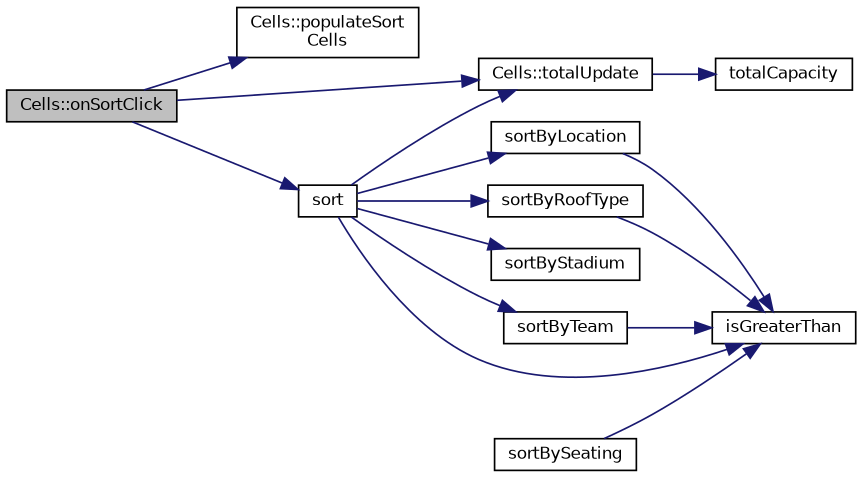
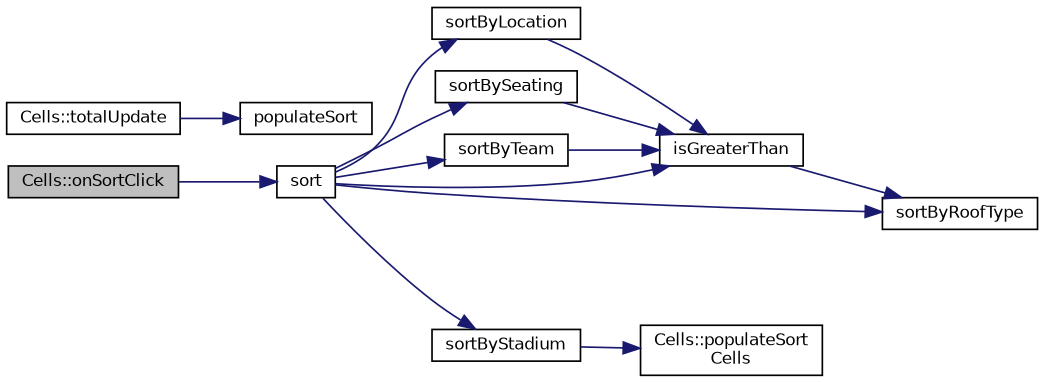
node "totalCapacity": label "totalCapacity" -> "populateSort"
edge "Cells::onSortClick" -> "Cells::populateSort Cells": now "sortByStadium" -> "Cells::populateSort Cells"
edge "Cells::onSortClick" -> "Cells::totalUpdate": removed
edge "sort" -> "Cells::totalUpdate": now "sort" -> "sortBySeating"
edge "sortByRoofType" -> "isGreaterThan": reversed
